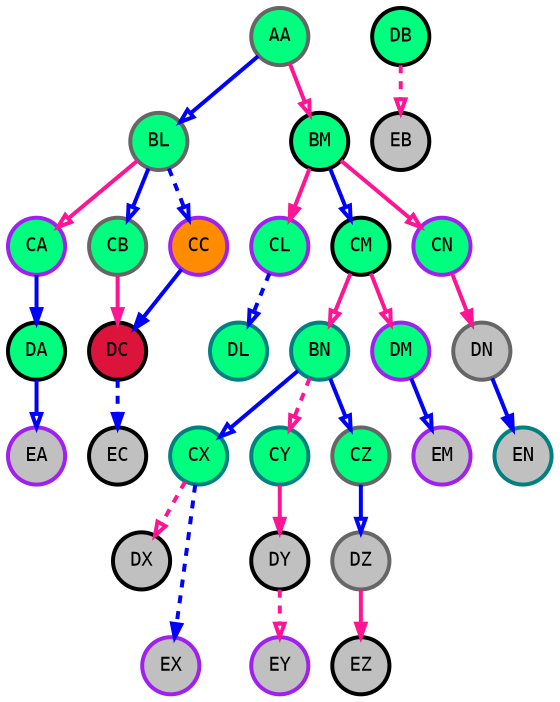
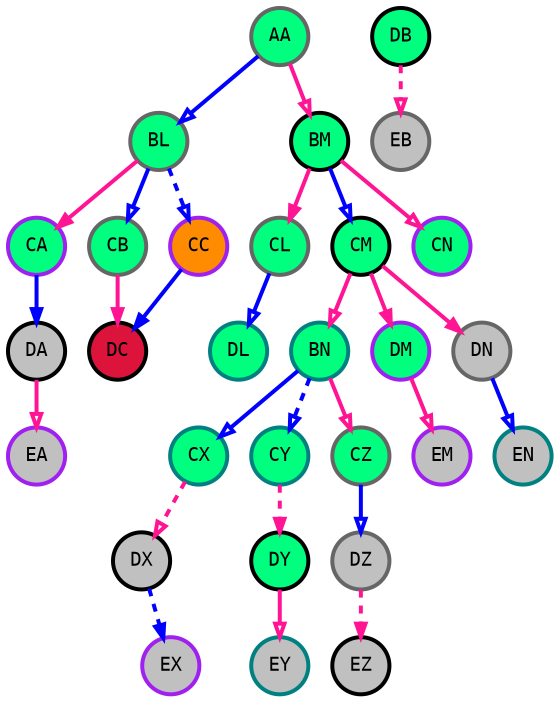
node "EB": color black -> gray40
edge "BL" -> "CA": arrowhead onormal -> normal
node "CL": color purple -> gray40
edge "CL" -> "DL": style dashed -> bold
edge "CM" -> "DM": arrowhead onormal -> normal
edge "CN" -> "DN": now "CM" -> "DN"
node "DA": fillcolor springgreen -> gray
edge "DA" -> "EA": color blue -> deeppink
edge "BN" -> "CY": color deeppink -> blue
edge "BN" -> "CZ": color blue -> deeppink
edge "DM" -> "EM": color blue -> deeppink
edge "DN" -> "EN": arrowhead normal -> onormal
node "EC": removed
edge "CY" -> "DY": style solid -> dashed
edge "CX" -> "EX": now "DX" -> "EX"
node "DY": fillcolor gray -> springgreen
edge "DY" -> "EY": style dashed -> bold
edge "DZ" -> "EZ": style bold -> dashed
node "EY": color purple -> teal
